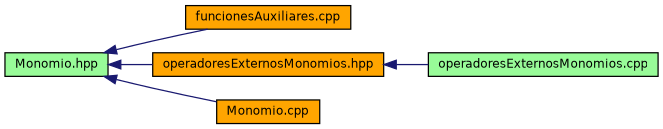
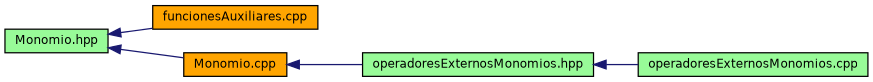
edge "operadoresExternosMonomios.hpp" -> "Monomio.hpp": now "operadoresExternosMonomios.hpp" -> "Monomio.cpp"
node "operadoresExternosMonomios.hpp": fillcolor orange -> palegreen
